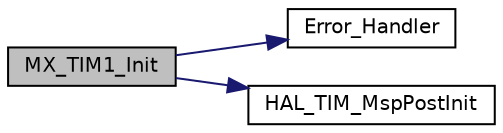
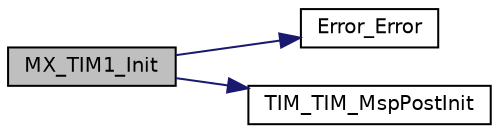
node "Error_Handler": label "Error_Handler" -> "Error_Error"
node "HAL_TIM_MspPostInit": label "HAL_TIM_MspPostInit" -> "TIM_TIM_MspPostInit"
